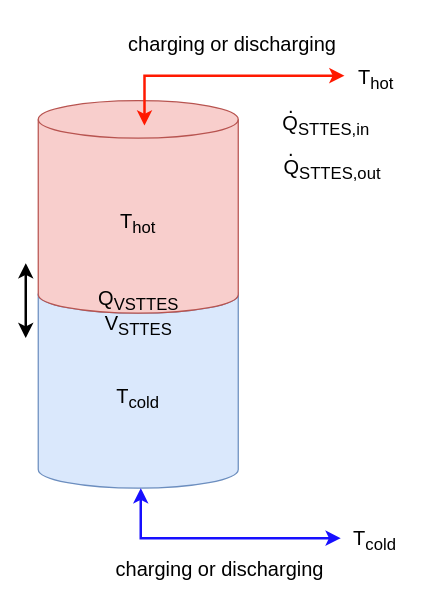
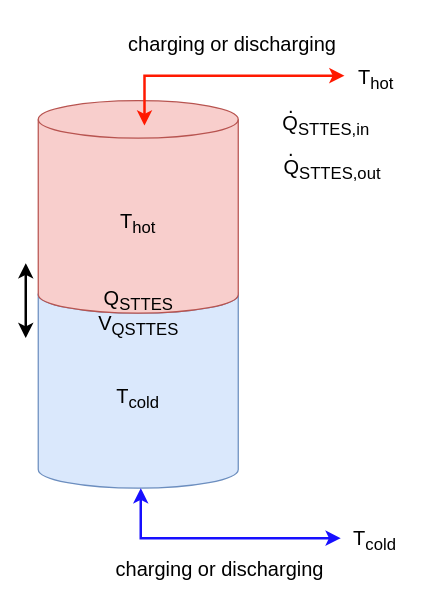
node "QVSTTES": label "QVSTTES" -> "QSTTES"
node "VSTTES": label "VSTTES" -> "VQSTTES"
